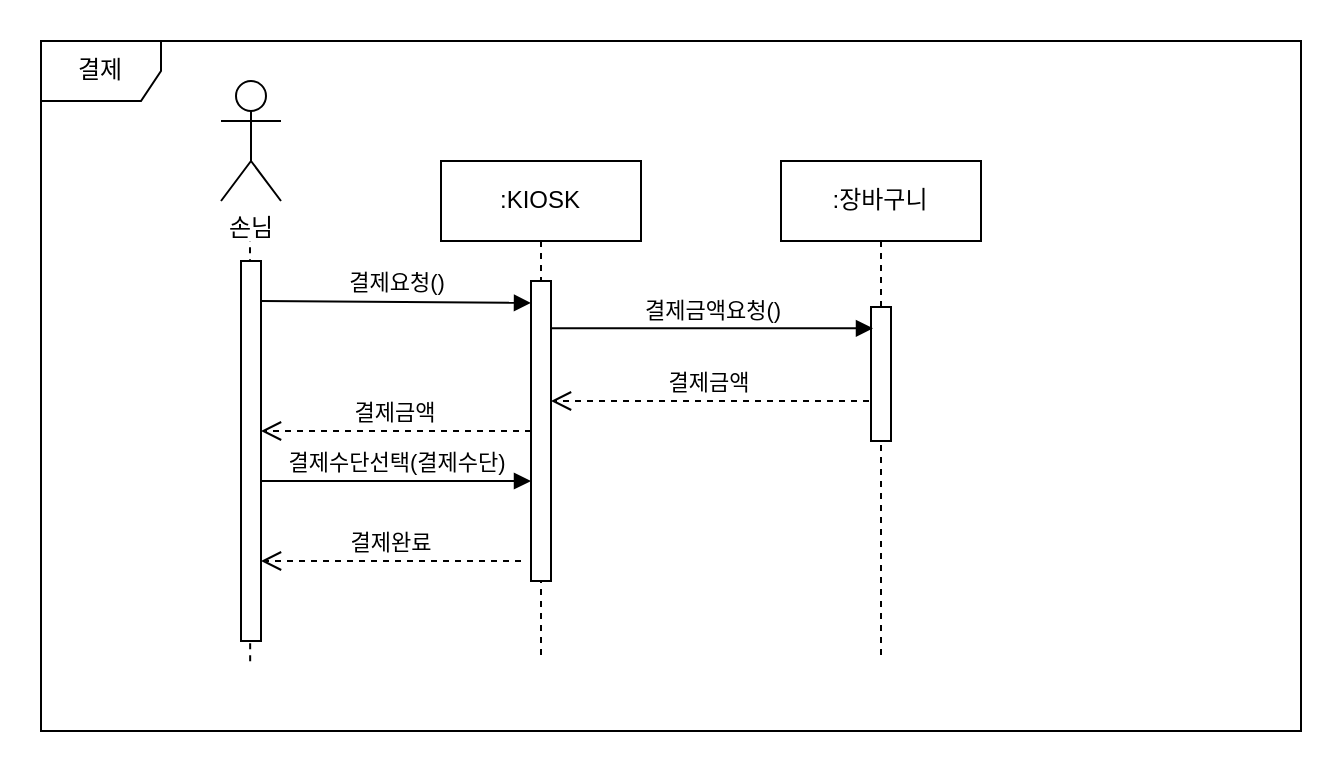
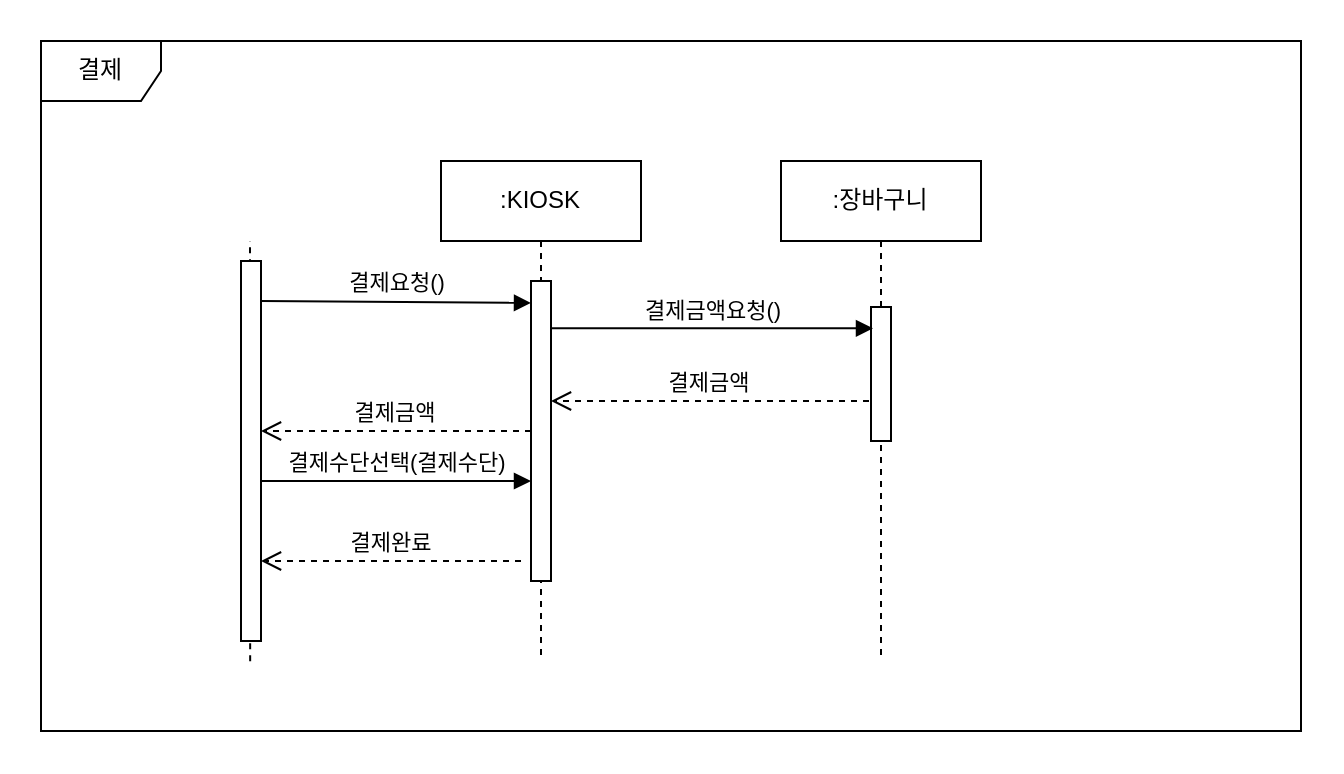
node "손님": removed
